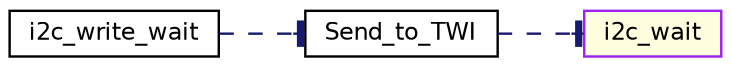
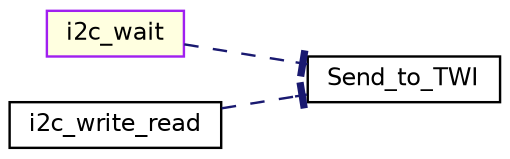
node "i2c_write_wait": label "i2c_write_wait" -> "i2c_write_read"
edge "Send_to_TWI" -> "i2c_wait": reversed
